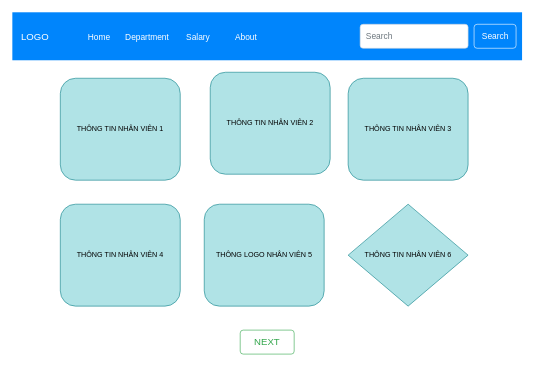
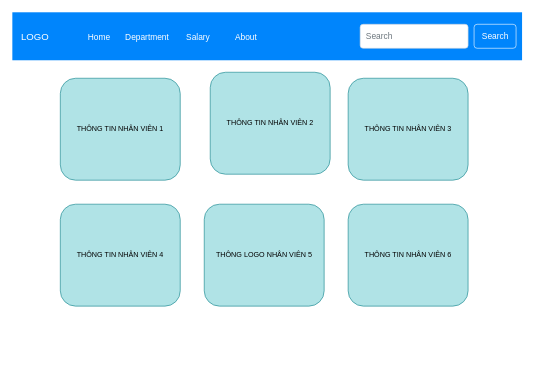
node "THÔNG TIN NHÂN VIÊN 6": shape diamond -> rounded rectangle
node "NEXT": removed
